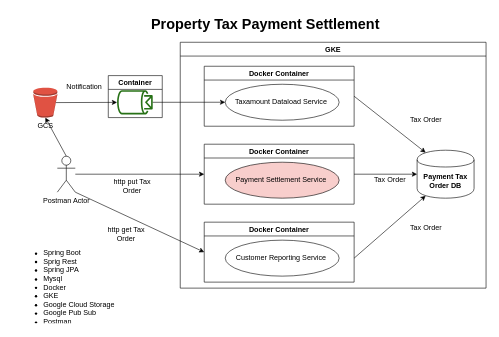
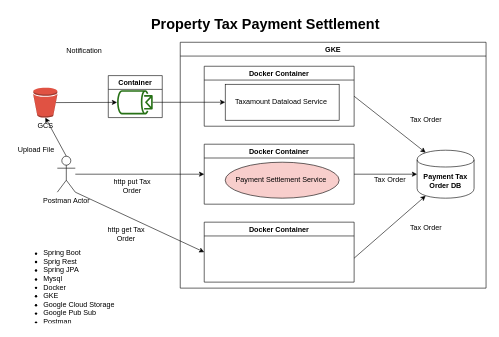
node "Notification": moved (84, 87) -> (84, 51)
node "Taxamount Dataload Service": shape ellipse -> rectangle
node "Upload File": added
node "Customer Reporting Service": removed
